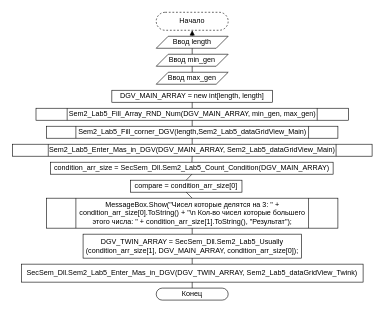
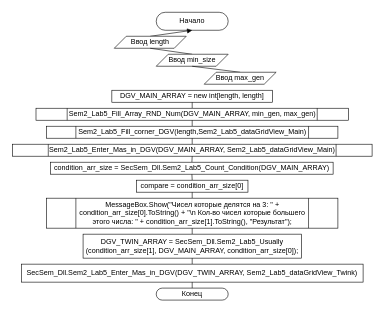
node "Начало": style dashed -> solid
node "Ввод length": moved (192, 42) -> (150, 42)
node "Ввод min_gen": label "Ввод min_gen" -> "Ввод min_size"
node "Ввод max_gen": moved (192, 78) -> (240, 78)
node "compare = condition_arr_size[0]": moved (186, 186) -> (192, 186)
